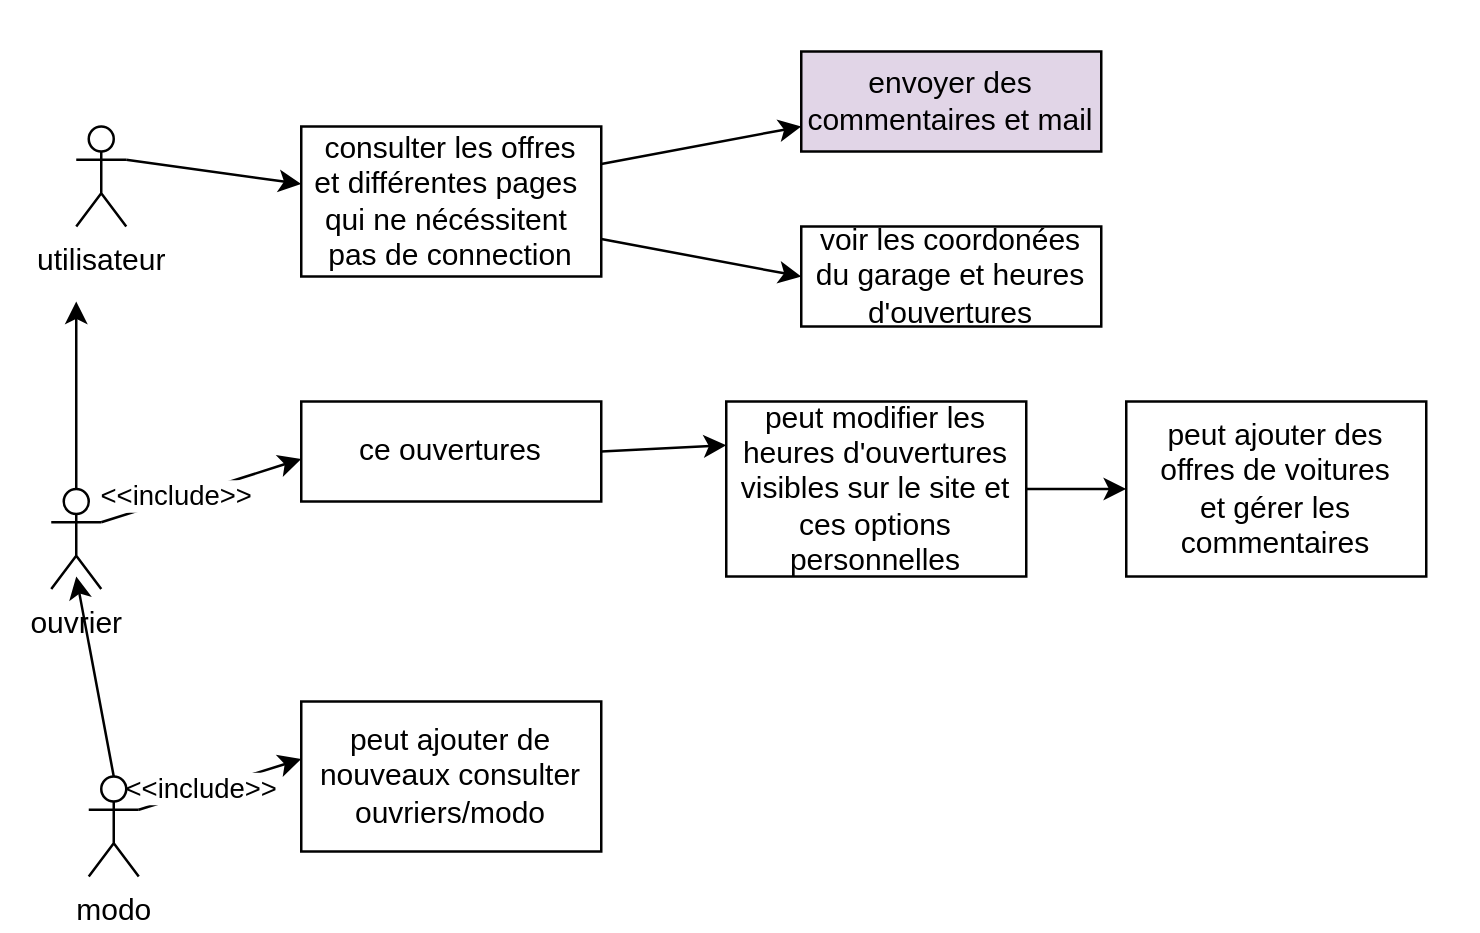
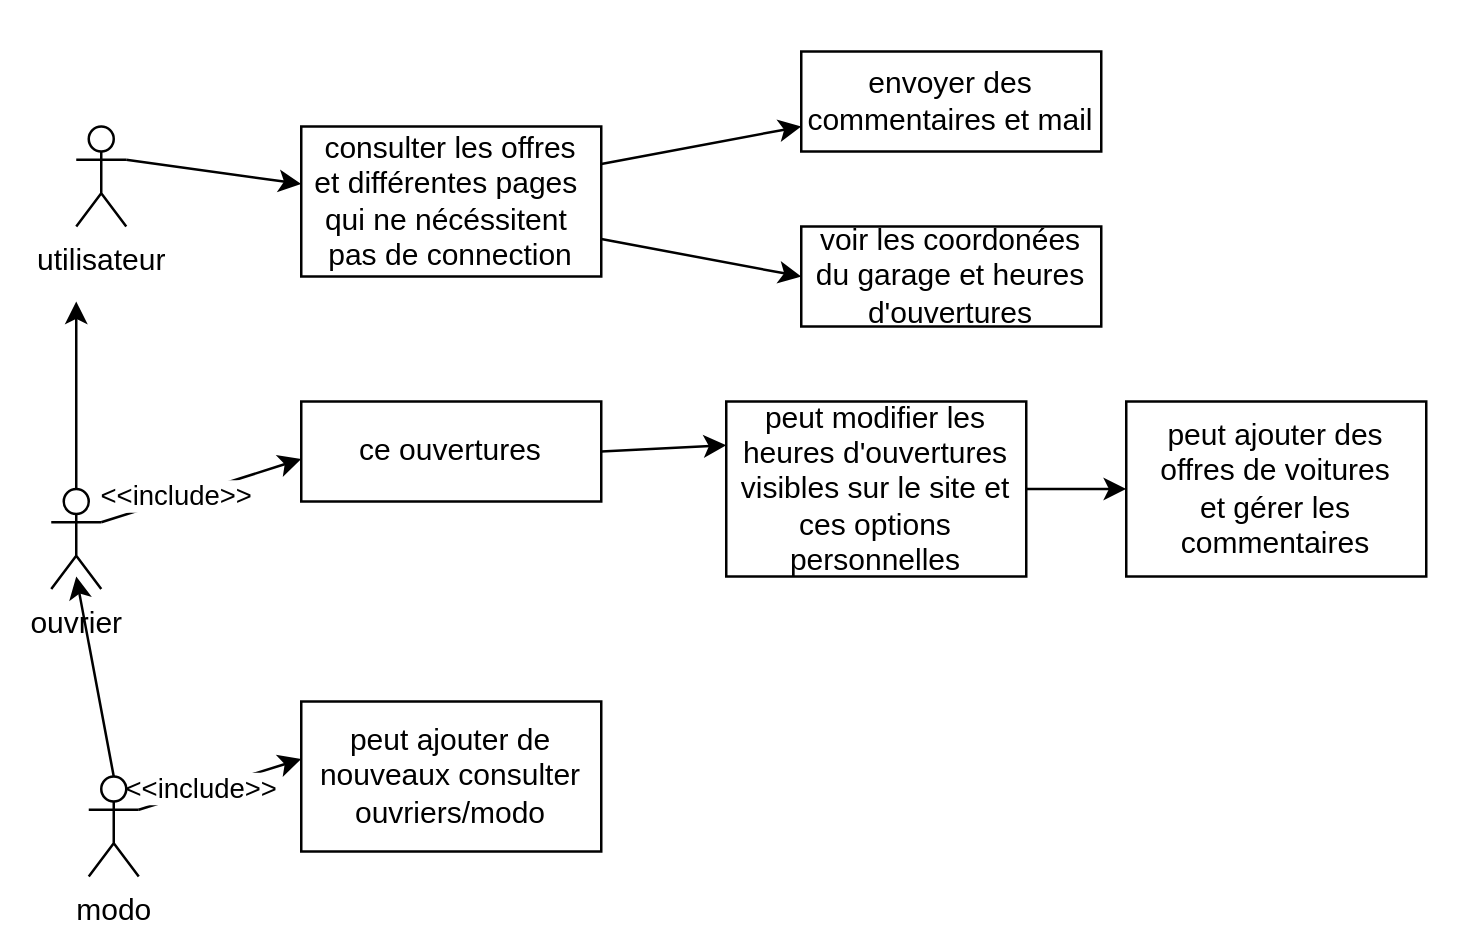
node "envoyer des commentaires et mail": fillcolor #e1d5e7 -> #ffffff
